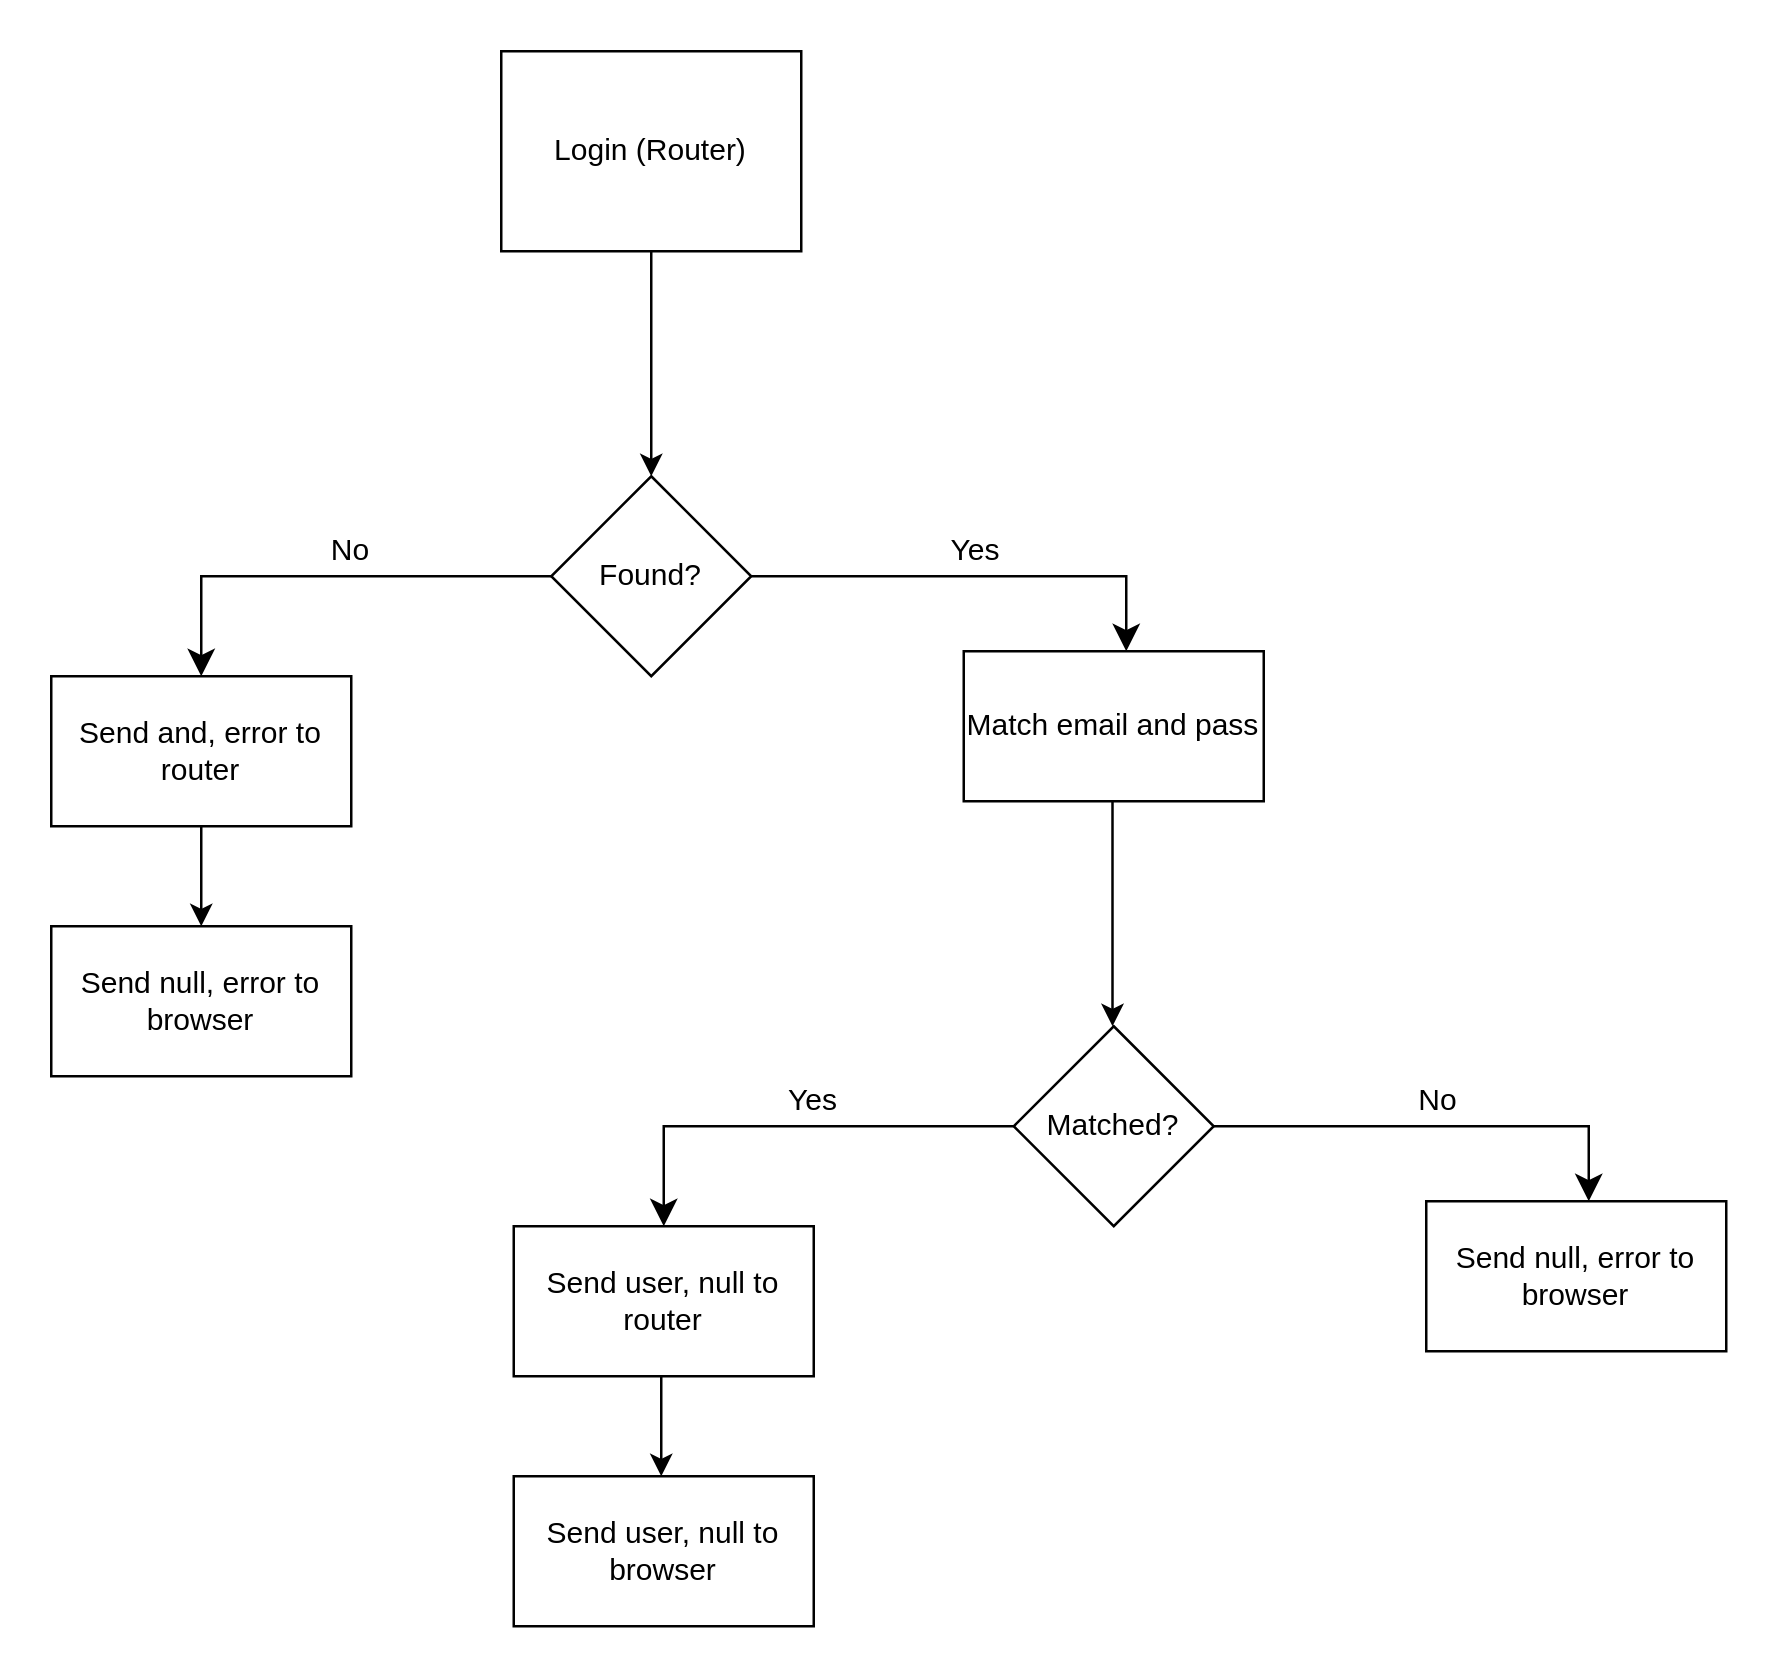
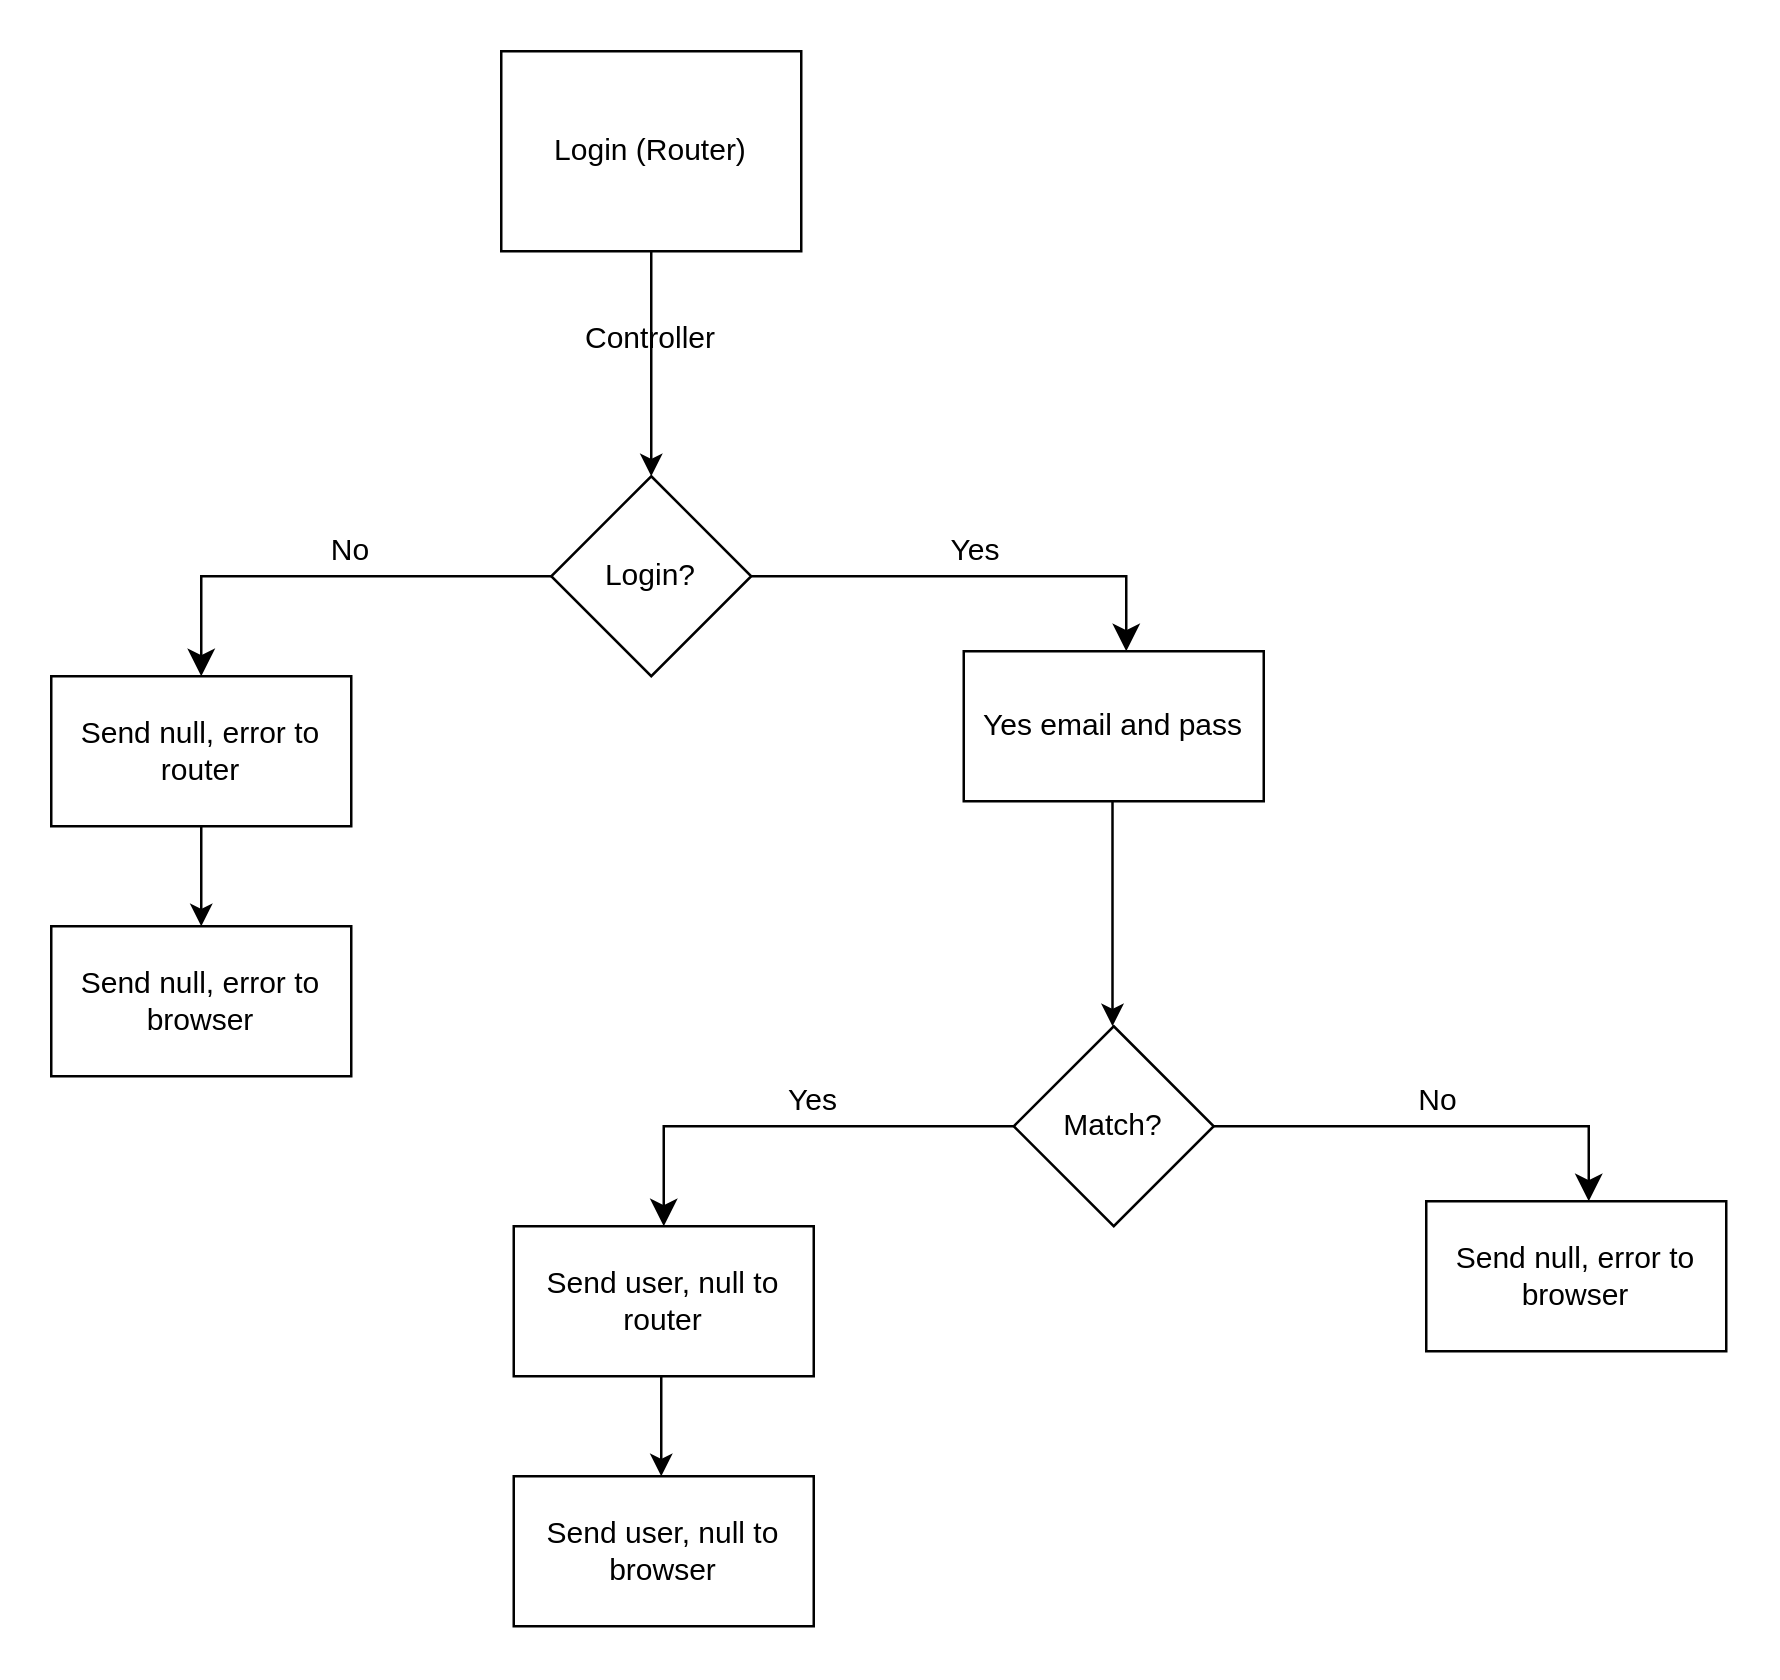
node "Controller": added
node "Found?": label "Found?" -> "Login?"
node "Match email and pass": label "Match email and pass" -> "Yes email and pass"
node "Send and, error to router": label "Send and, error to router" -> "Send null, error to router"
node "Matched?": label "Matched?" -> "Match?"
